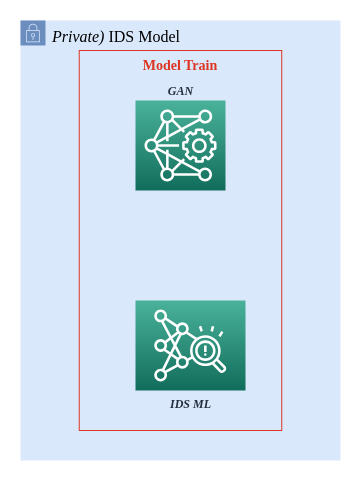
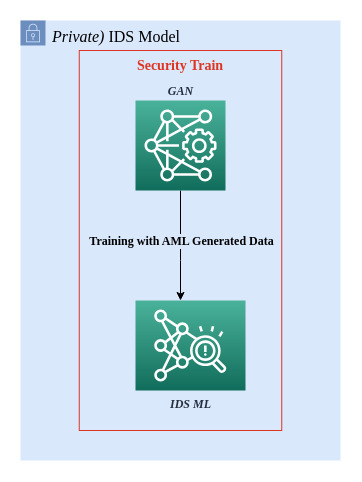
node "Model Train": label "Model Train" -> "Security Train"
edge "GAN" -> "IDS ML": added, label "Training with AML Generated Data"
